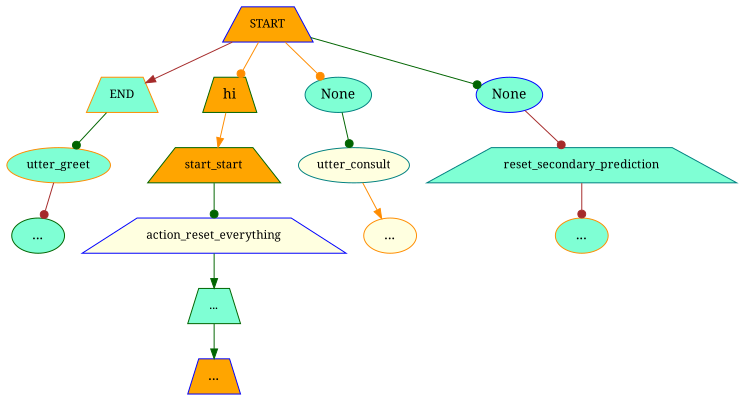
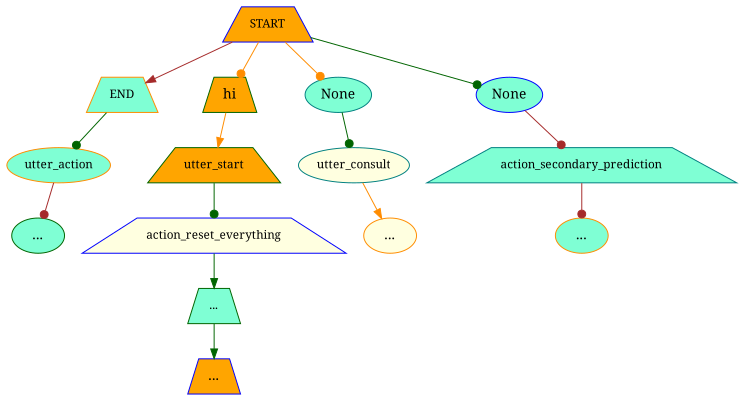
node "utter_greet": label "utter_greet" -> "utter_action"
node "start_start": label "start_start" -> "utter_start"
node "reset_secondary_prediction": label "reset_secondary_prediction" -> "action_secondary_prediction"
